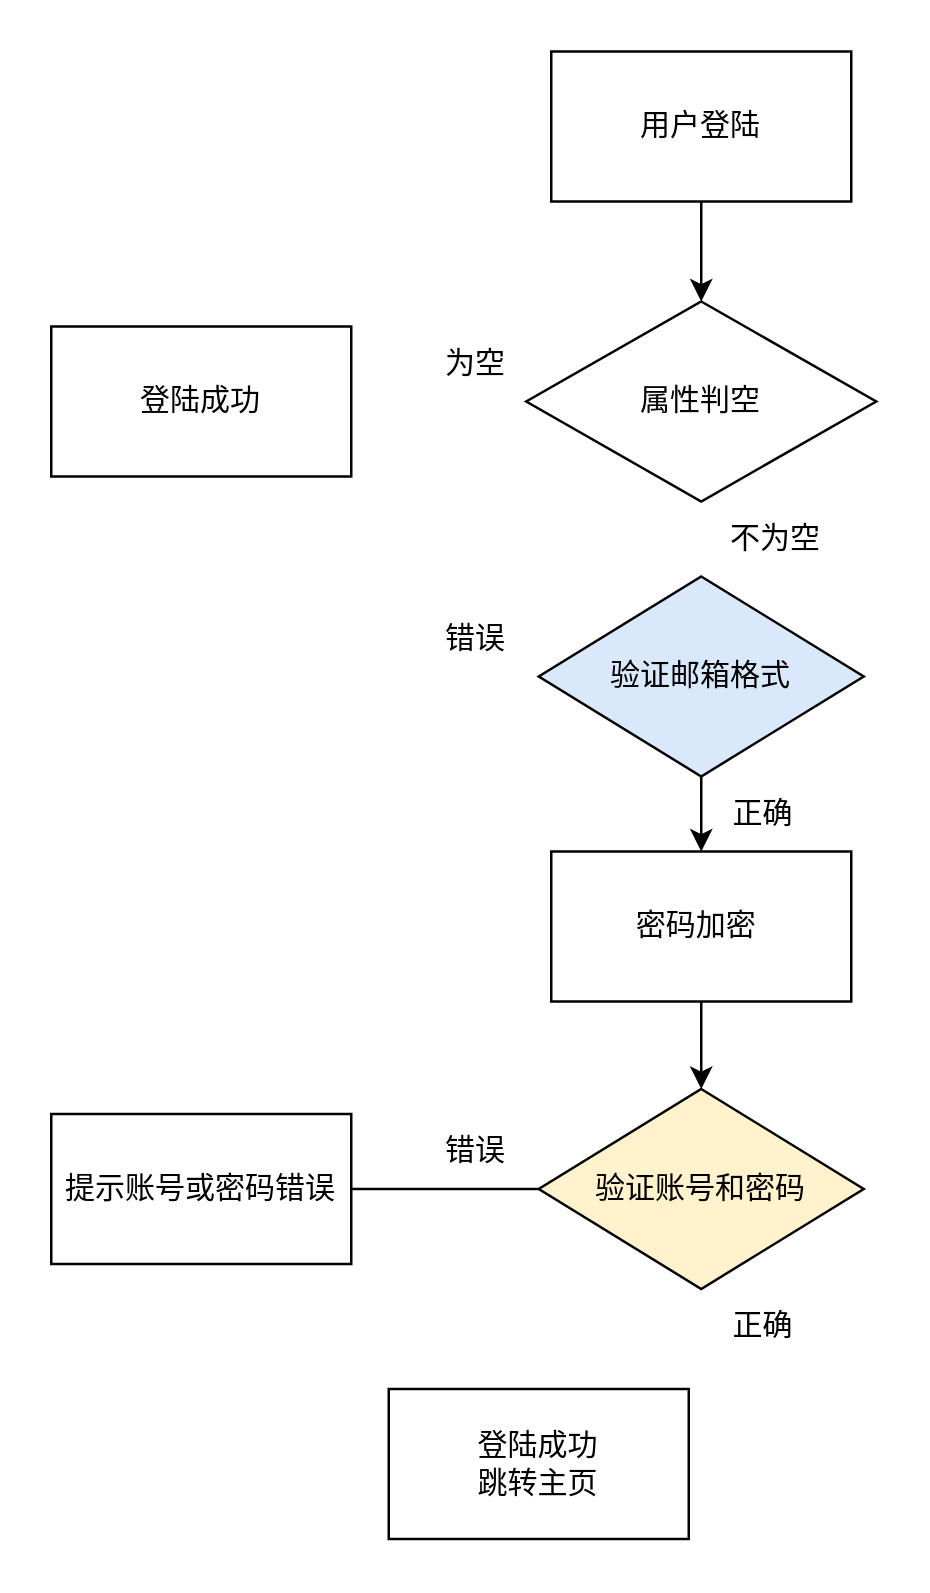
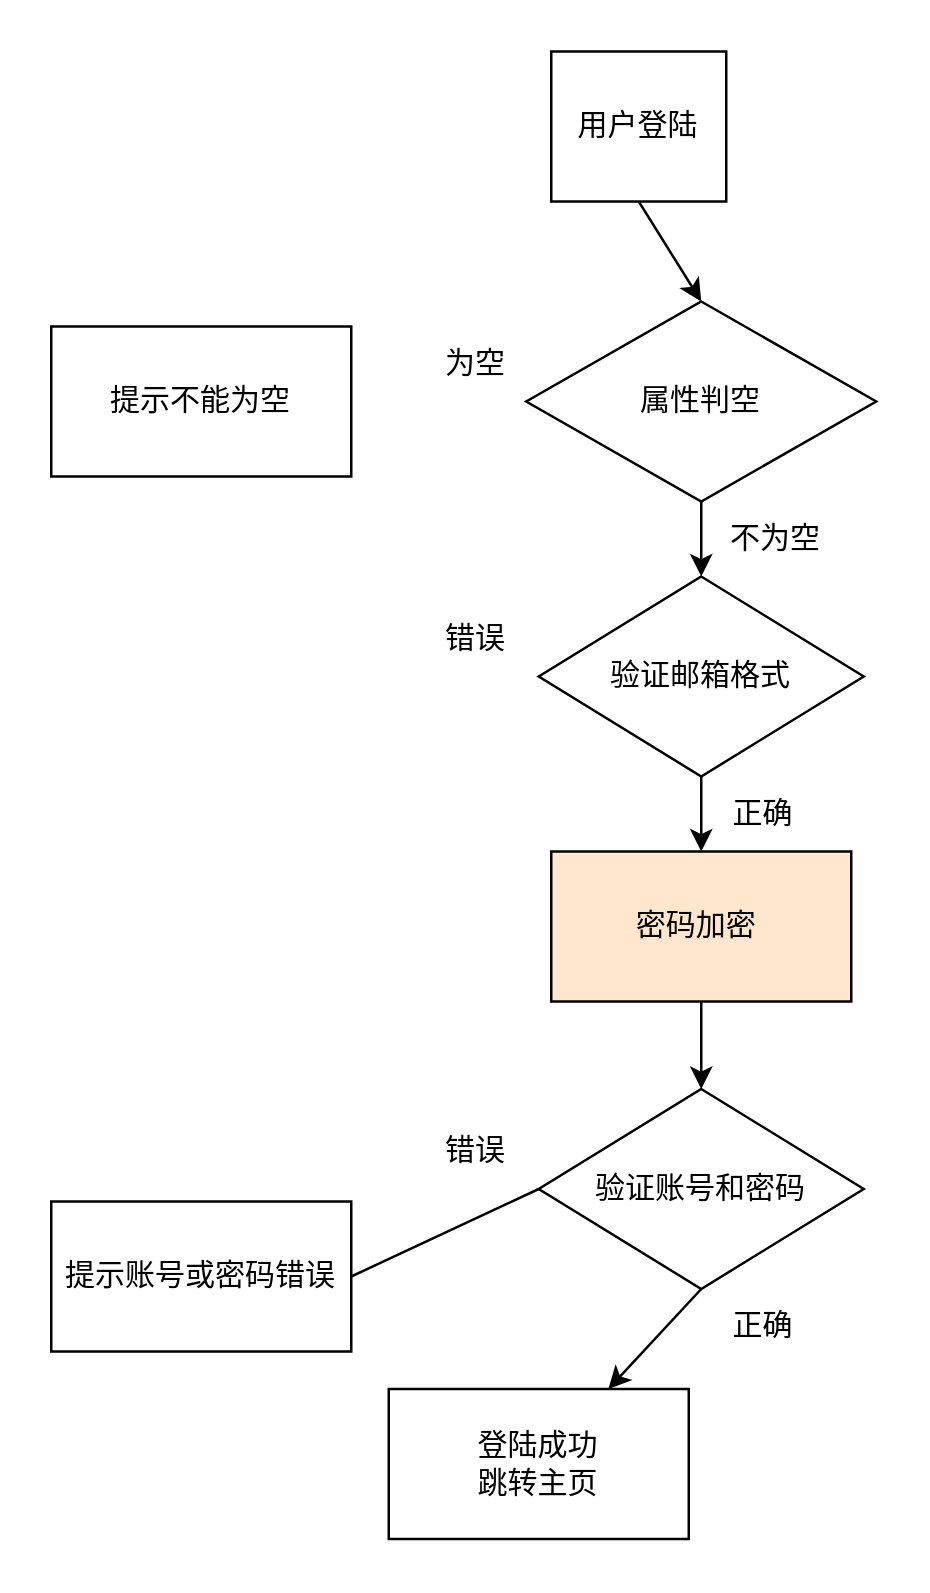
node "用户登陆": size 300x150 -> 175x150
node "登陆成功": label "登陆成功" -> "提示不能为空"
edge "属性判空" -> "验证邮箱格式": added
node "验证邮箱格式": fillcolor #dae8fc -> #ffffff
node "密码加密": fillcolor #ffffff -> #ffe6cc
node "提示账号或密码错误": moved (201, 1189) -> (201, 1276)
node "验证账号和密码": fillcolor #fff2cc -> #ffffff
edge "验证账号和密码" -> "登陆成功 跳转主页": added
